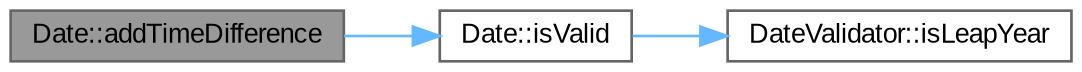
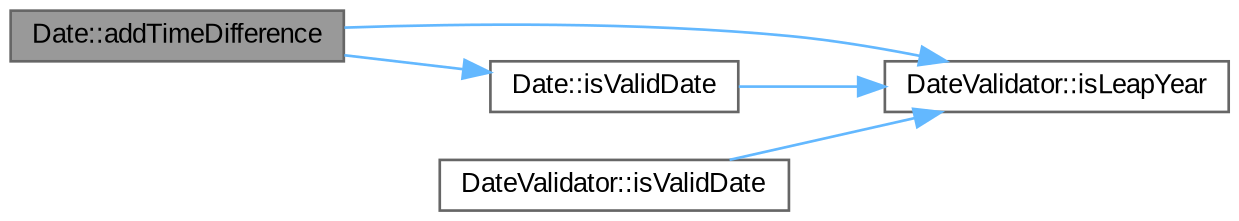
edge "Date::addTimeDifference" -> "DateValidator::isLeapYear": added
node "Date::isValid": label "Date::isValid" -> "Date::isValidDate"
node "DateValidator::isValidDate": added
